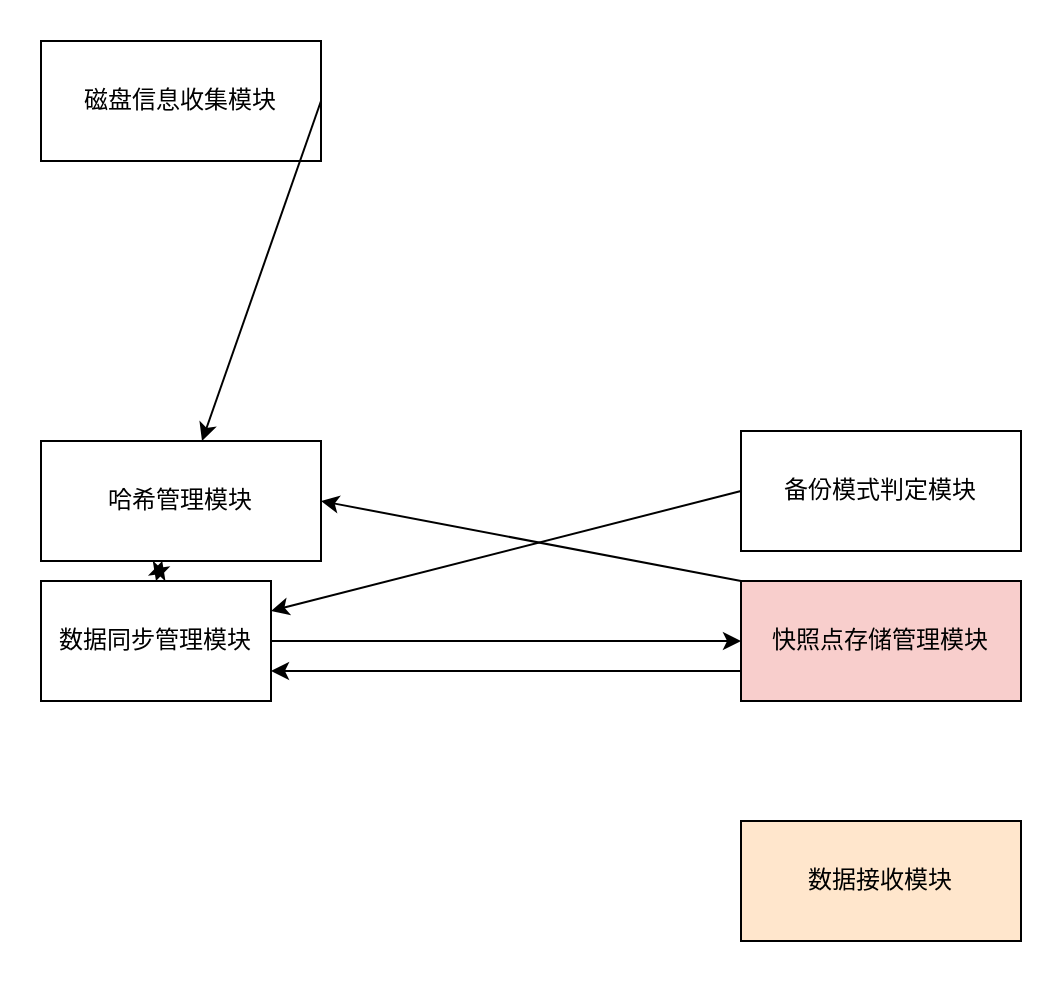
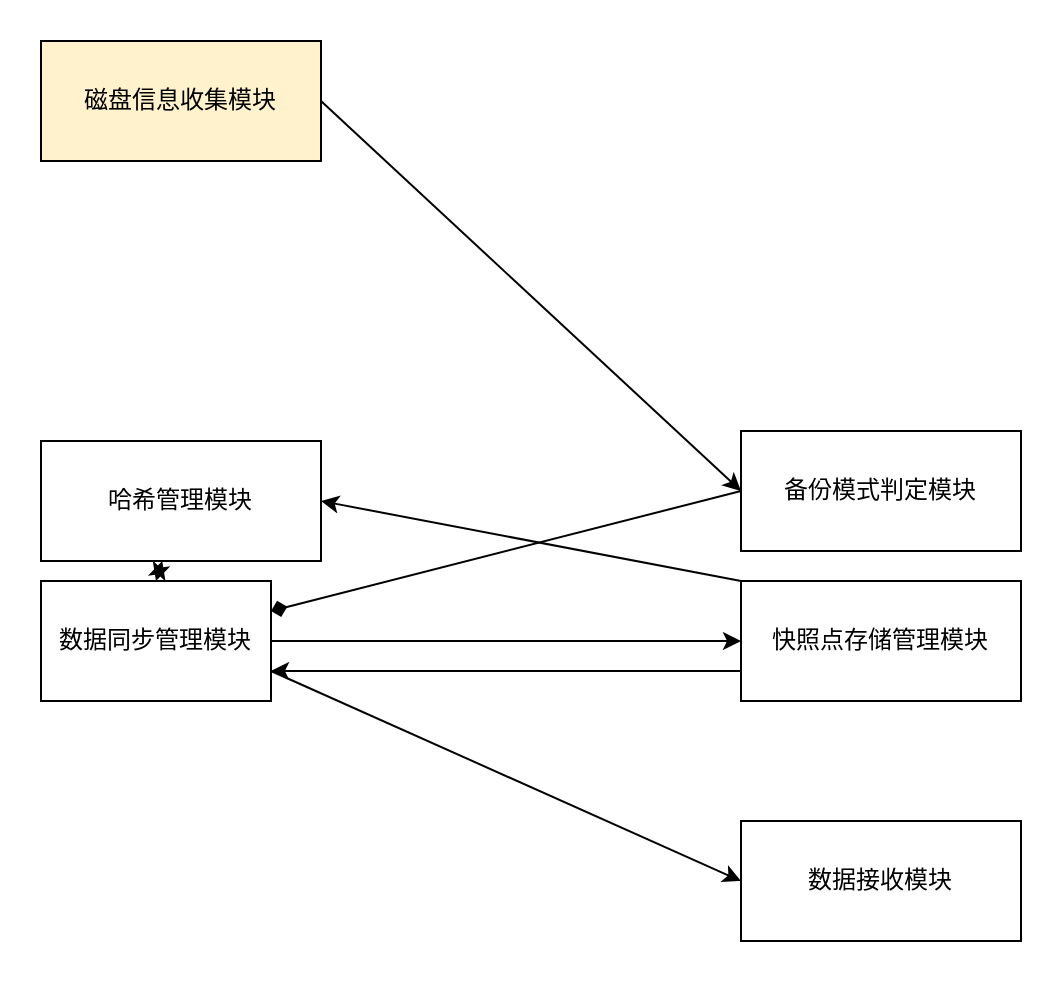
node "磁盘信息收集模块": fillcolor #ffffff -> #fff2cc
edge "磁盘信息收集模块" -> "哈希管理模块": now "磁盘信息收集模块" -> "备份模式判定模块"
edge "备份模式判定模块" -> "数据同步管理模块": arrowhead classic -> diamond
node "快照点存储管理模块": fillcolor #f8cecc -> #ffffff
edge "数据同步管理模块" -> "数据接收模块": added
node "数据接收模块": fillcolor #ffe6cc -> #ffffff
